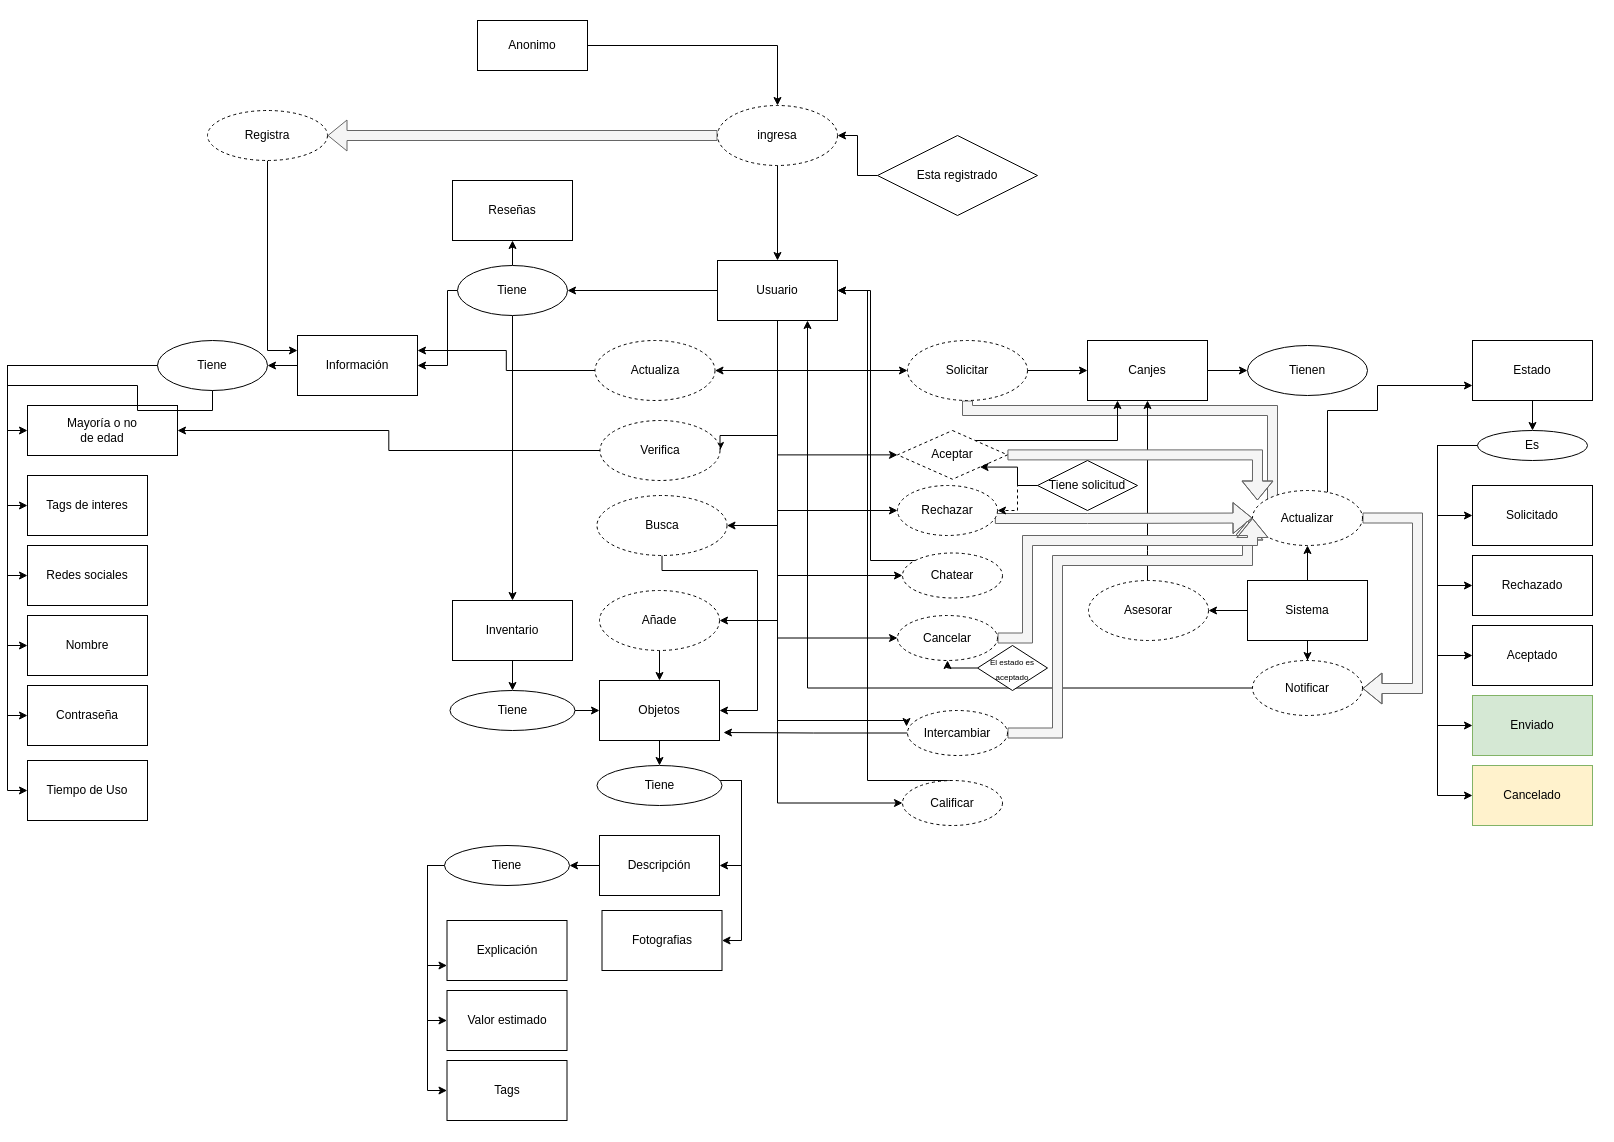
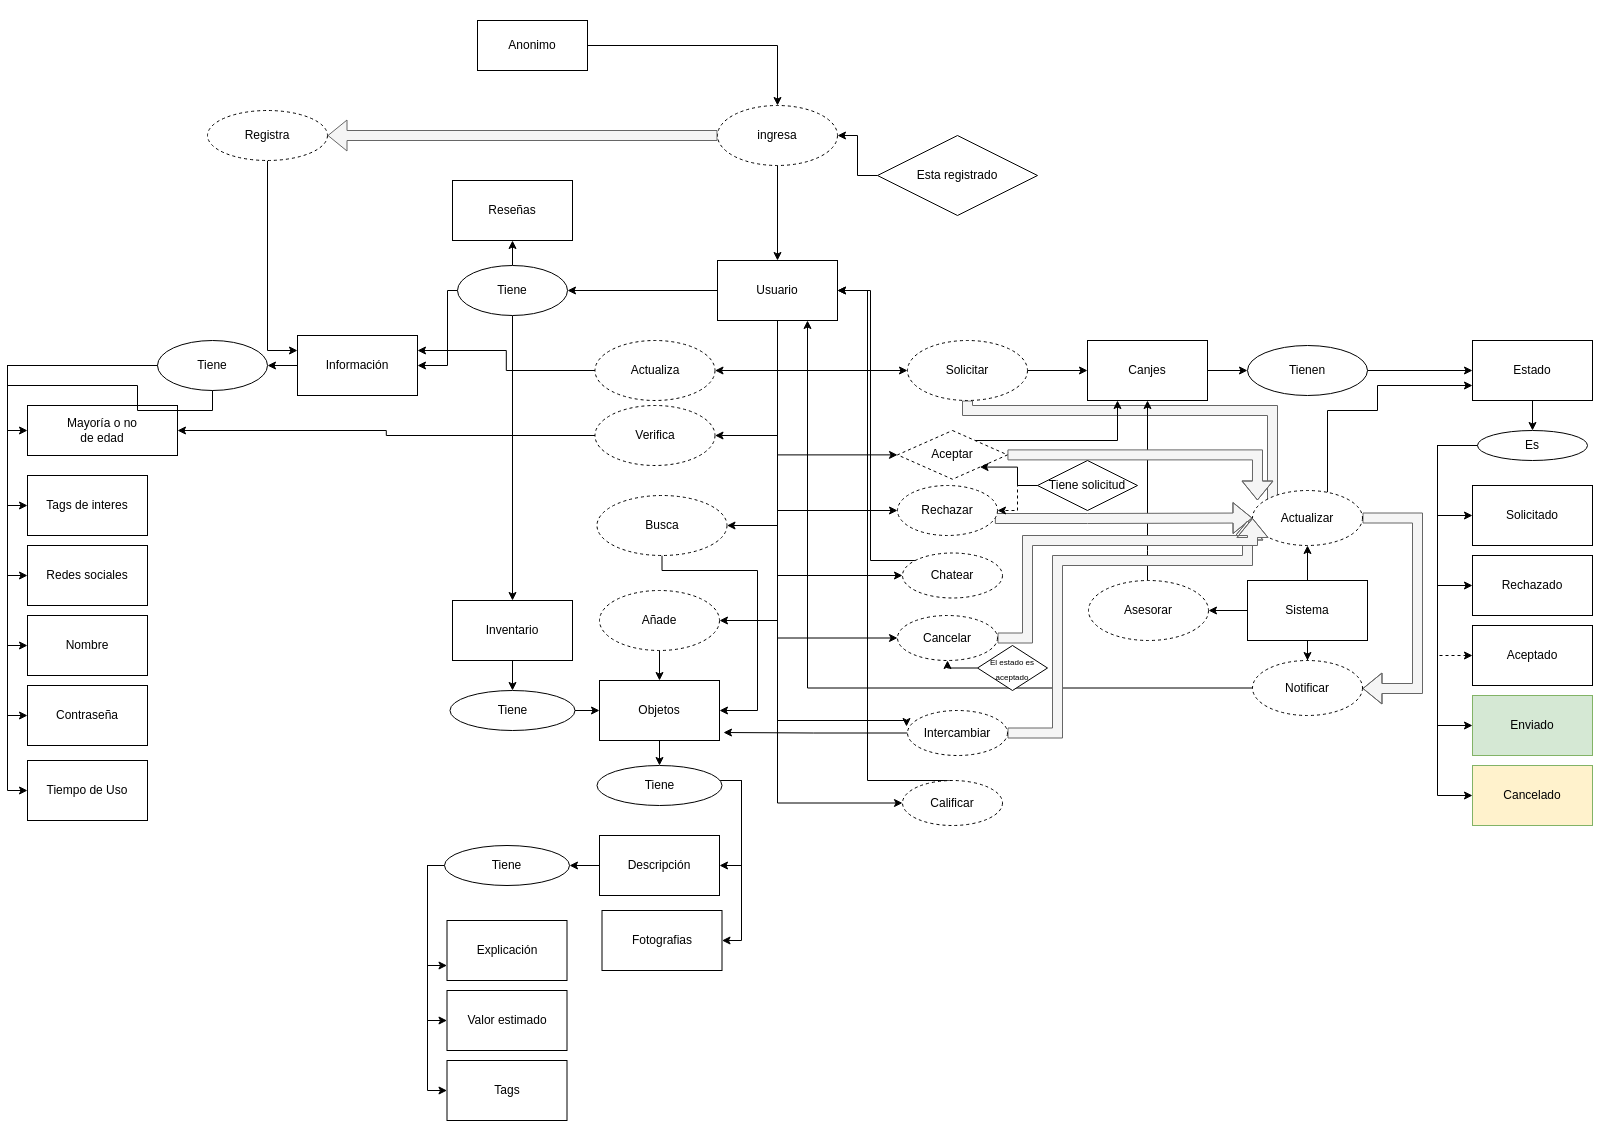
edge "Tienen" -> "Estado": added
node "Verifica": moved (660, 451) -> (655, 436)
edge "Es" -> "Aceptado": style solid -> dashed
